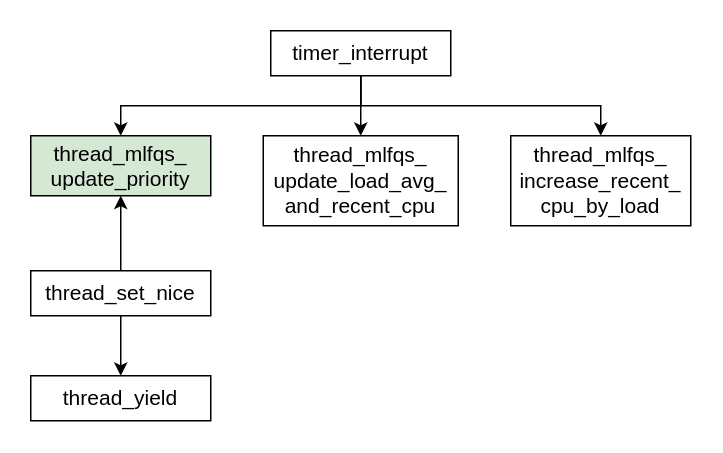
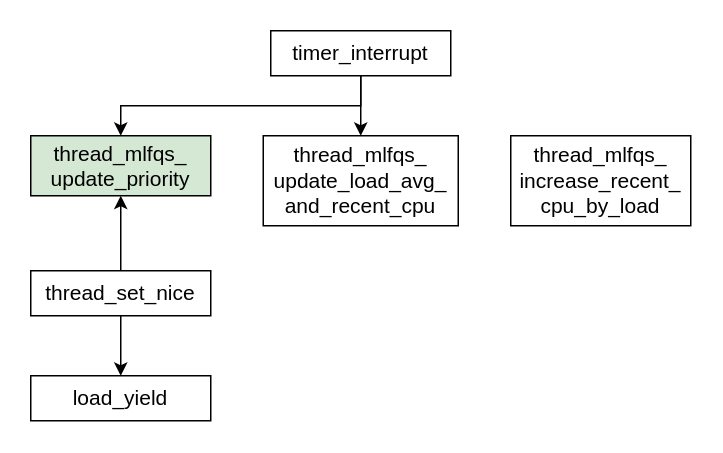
edge "timer_interrupt" -> "thread_mlfqs_increase_recent_ cpu_by_load": removed
node "thread_yield": label "thread_yield" -> "load_yield"
